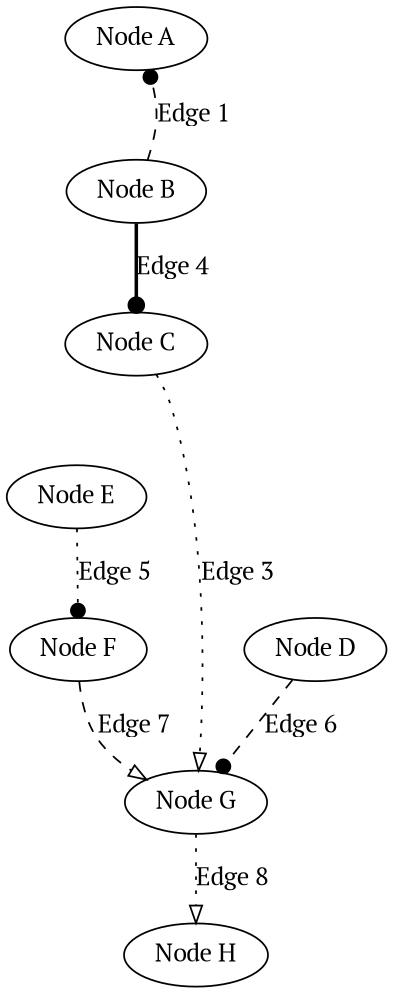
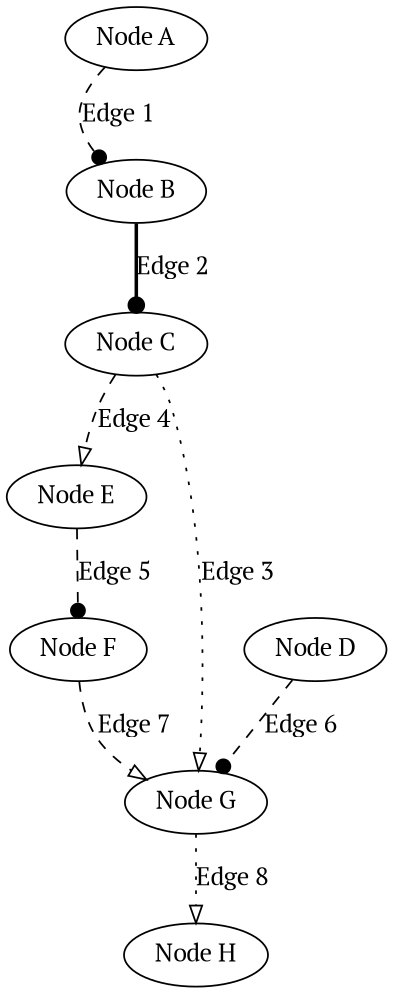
edge "Node B" -> "Node A": reversed
edge "Node B" -> "Node C": label "Edge 4" -> "Edge 2"
edge "Node C" -> "Node E": added, label "Edge 4"
edge "Node E" -> "Node F": style dotted -> dashed
